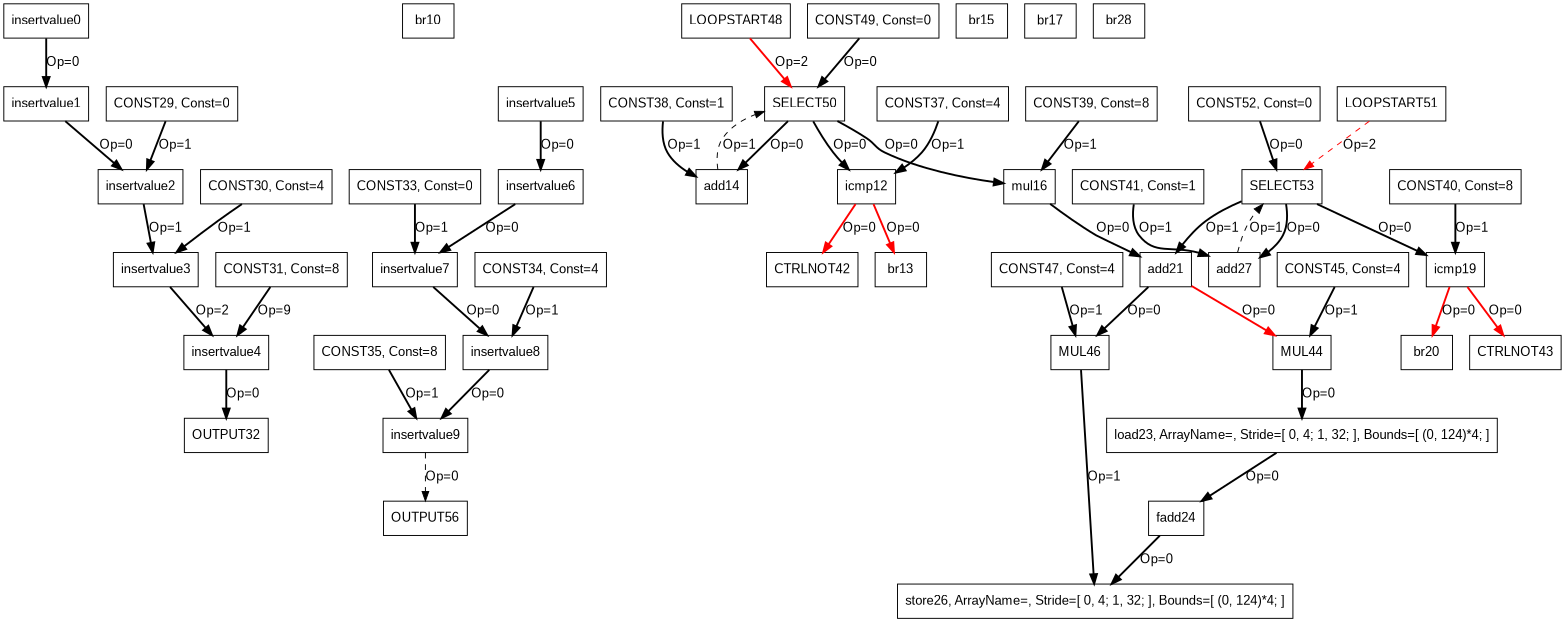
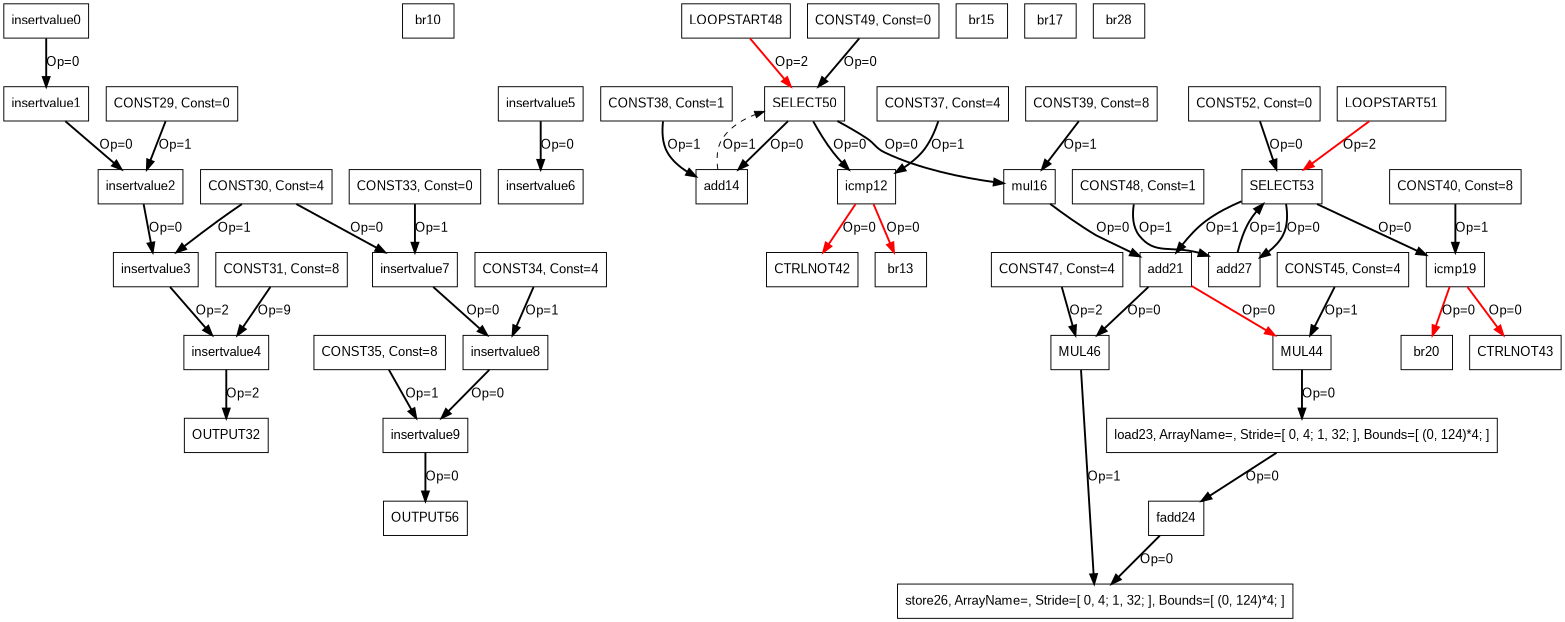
edge "LOOPSTART51" -> "SELECT53": style dashed -> bold
node "CONST41, Const=1": label "CONST41, Const=1" -> "CONST48, Const=1"
edge "insertvalue6" -> "insertvalue7": now "CONST30, Const=4" -> "insertvalue7"
edge "insertvalue2" -> "insertvalue3": label "Op=1" -> "Op=0"
edge "add27" -> "SELECT53": style dashed -> bold
edge "CONST47, Const=4" -> "MUL46": label "Op=1" -> "Op=2"
edge "insertvalue4" -> "OUTPUT32": label "Op=0" -> "Op=2"
edge "insertvalue9" -> "OUTPUT56": style dashed -> bold
